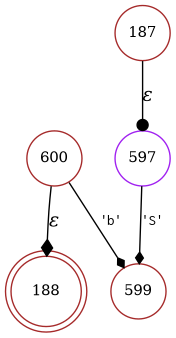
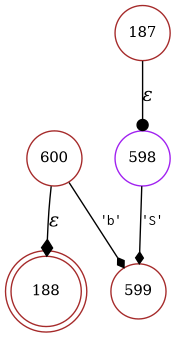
node "597": label "597" -> "598"
